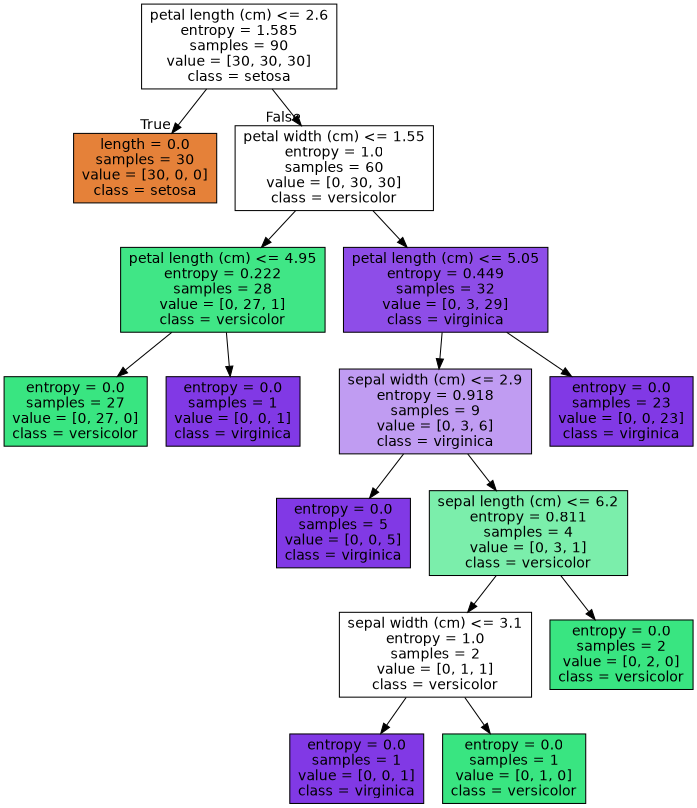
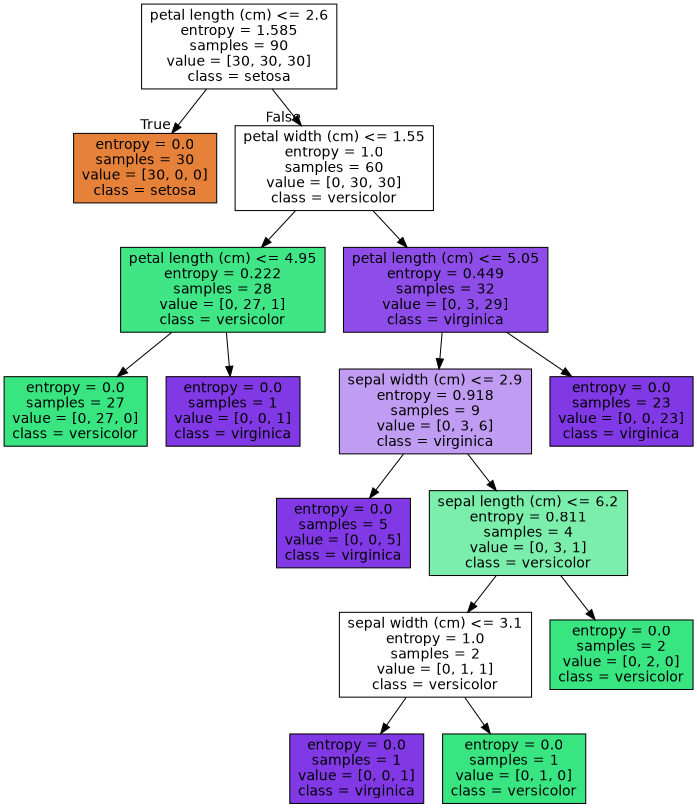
node "length = 0.0 samples = 30 value = [30, 0, 0] class = setosa": label "length = 0.0 samples = 30 value = [30, 0, 0] class = setosa" -> "entropy = 0.0 samples = 30 value = [30, 0, 0] class = setosa"
